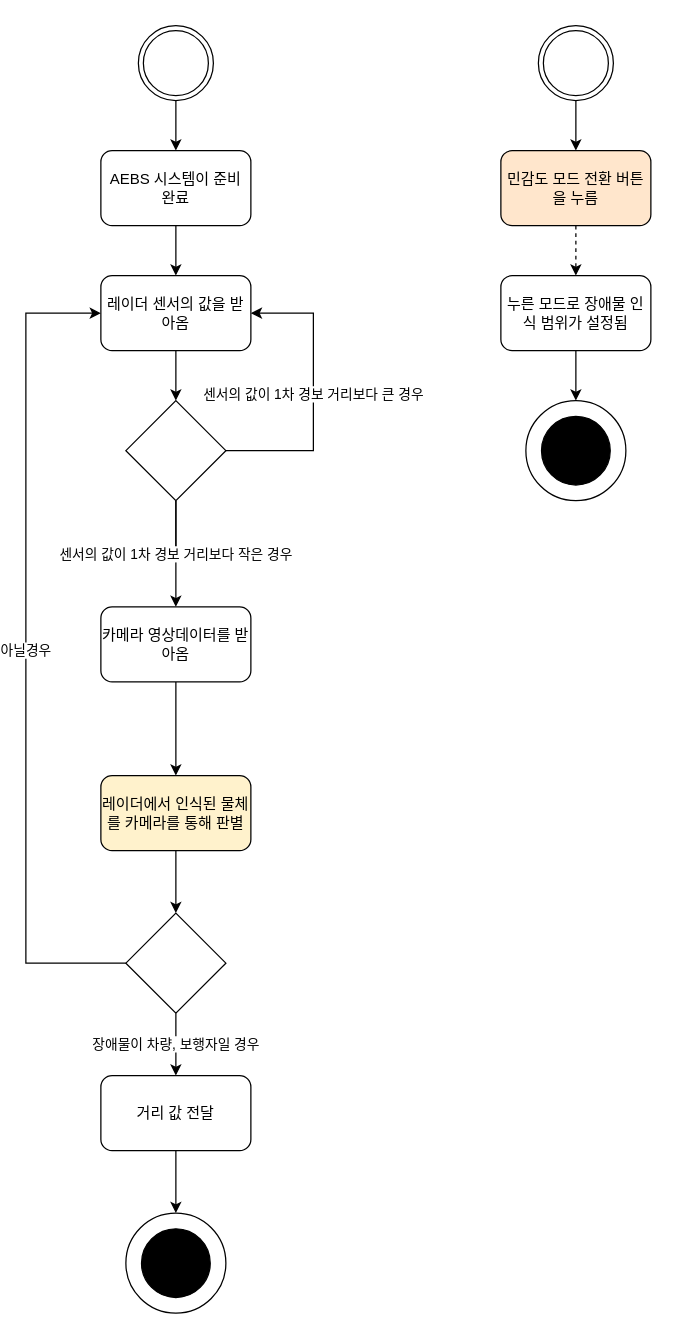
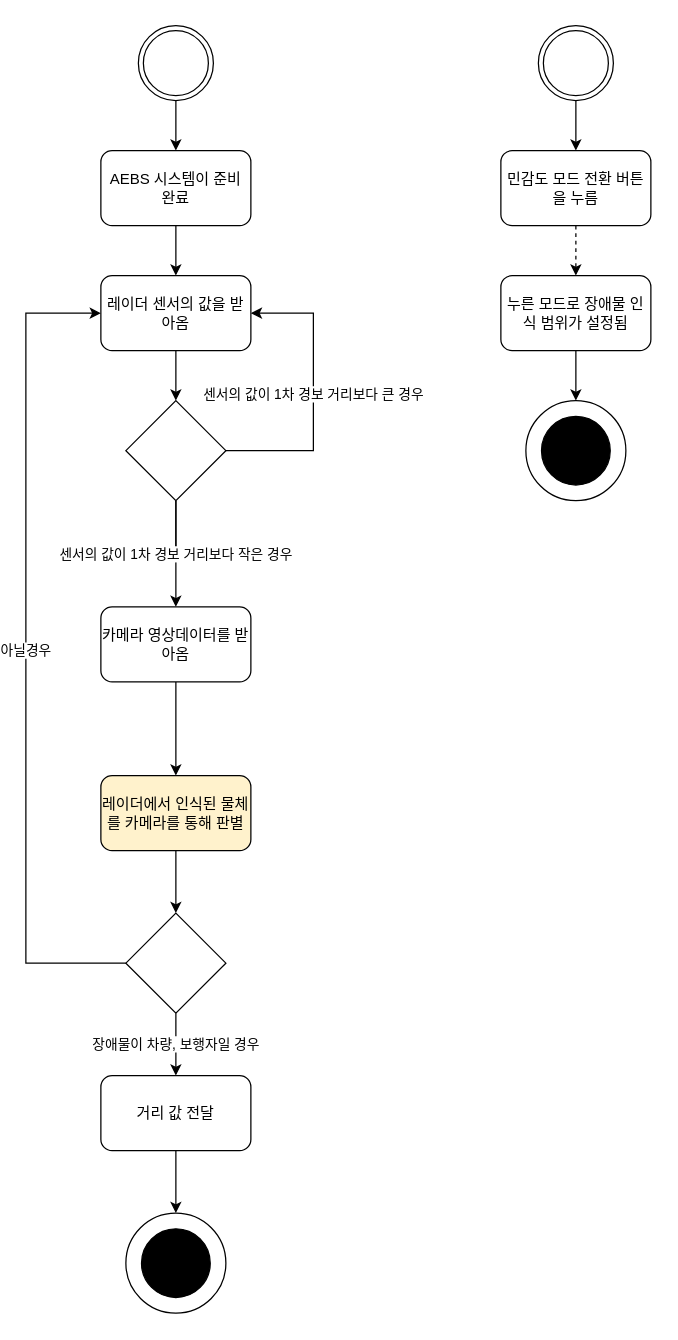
node "민감도 모드 전환 버튼을 누름": fillcolor #ffe6cc -> #ffffff
